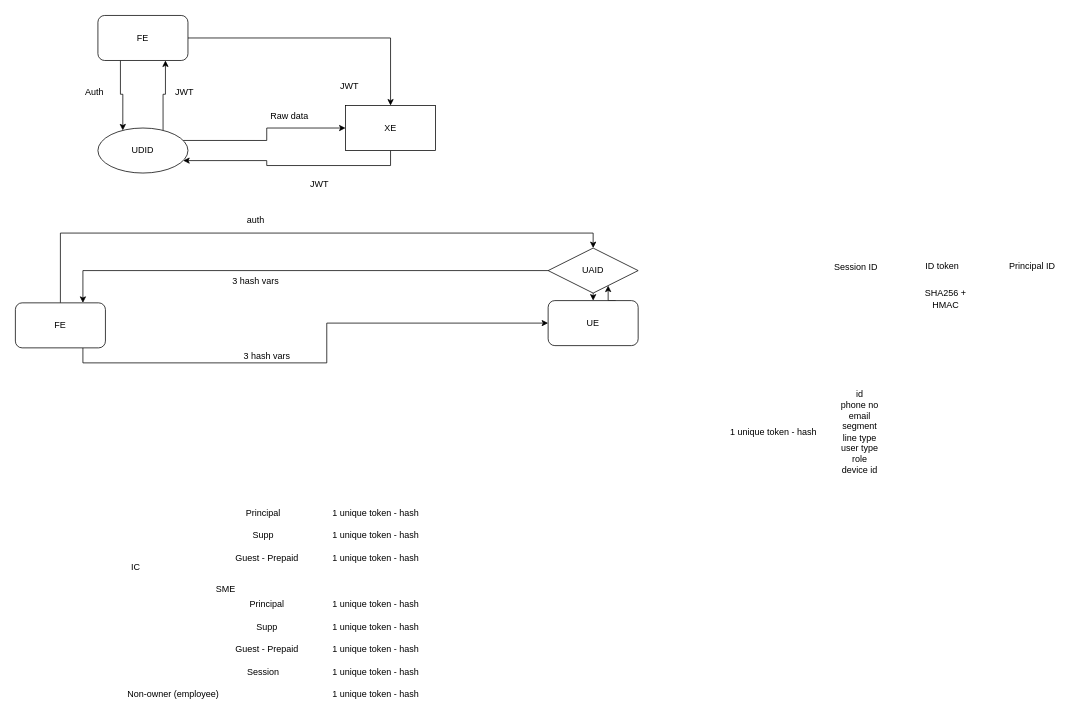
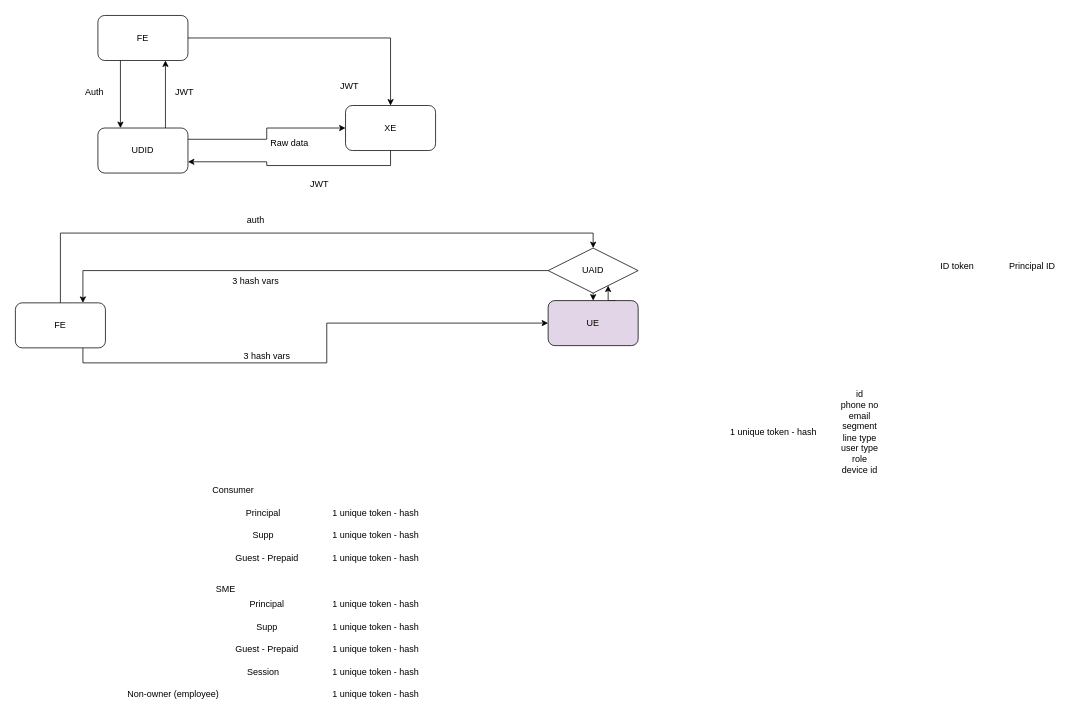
node "Raw data": moved (289, 117) -> (289, 143)
node "XE": shape rectangle -> rounded rectangle
node "UDID": shape ellipse -> rounded rectangle
node "ID token": moved (942, 267) -> (957, 267)
node "Session ID": removed
node "SHA256 + HMAC": removed
node "UE": fillcolor #ffffff -> #e1d5e7
node "Consumer": added
node "IC": removed
